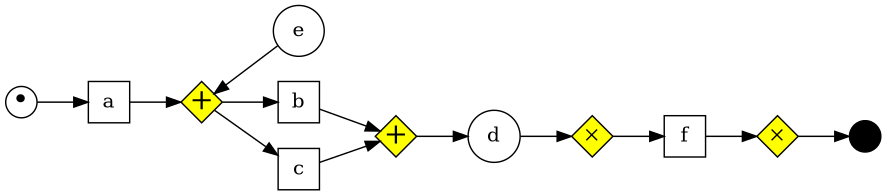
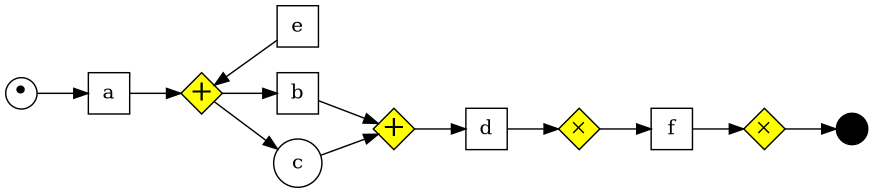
node "e": shape circle -> box
node "d": shape circle -> box
node "c": shape box -> circle
